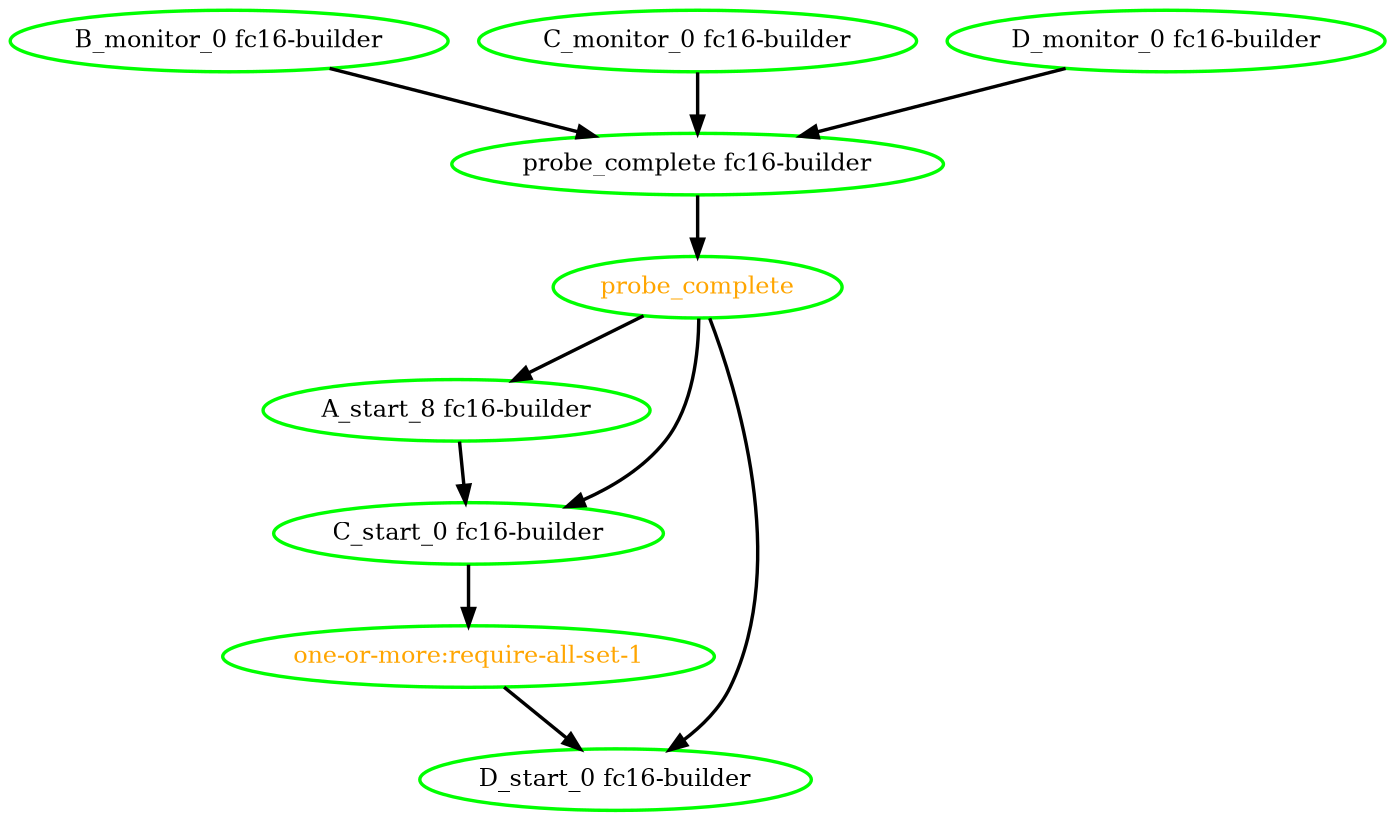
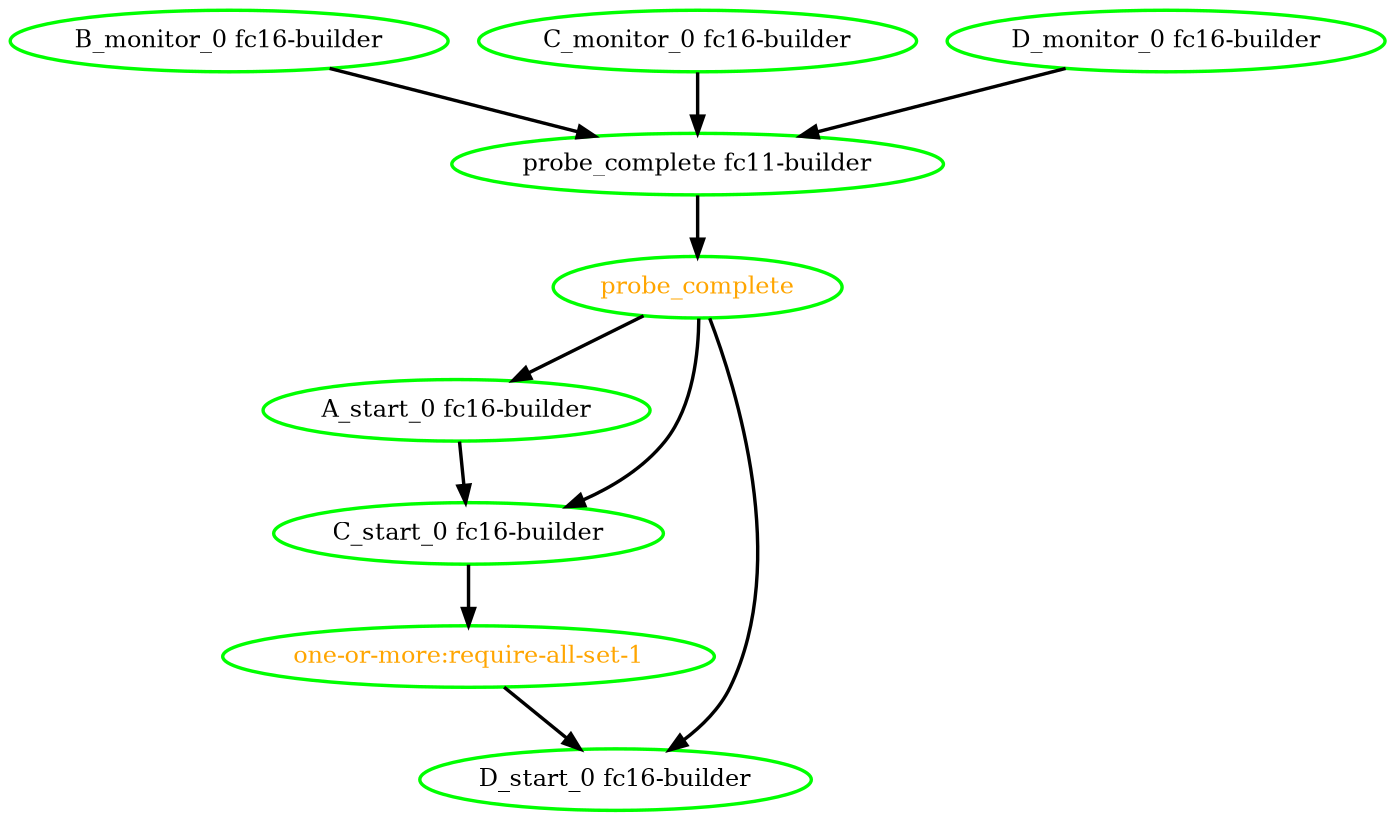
node "probe_complete fc16-builder": label "probe_complete fc16-builder" -> "probe_complete fc11-builder"
node "A_start_8 fc16-builder": label "A_start_8 fc16-builder" -> "A_start_0 fc16-builder"
